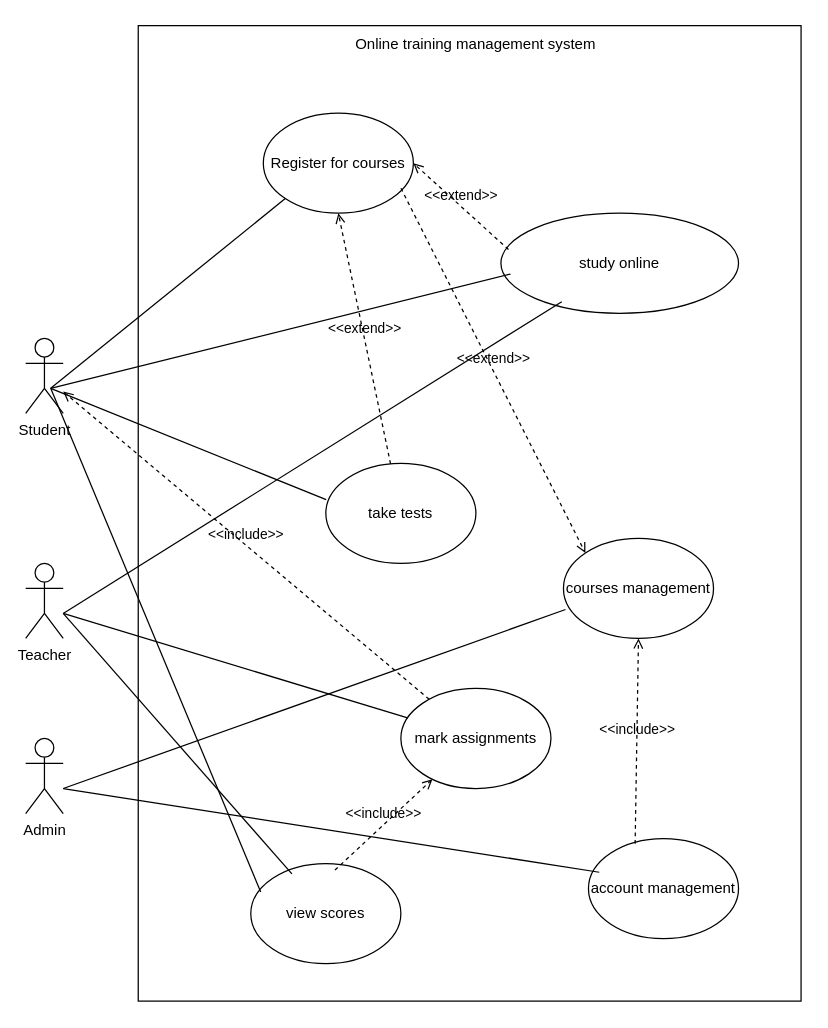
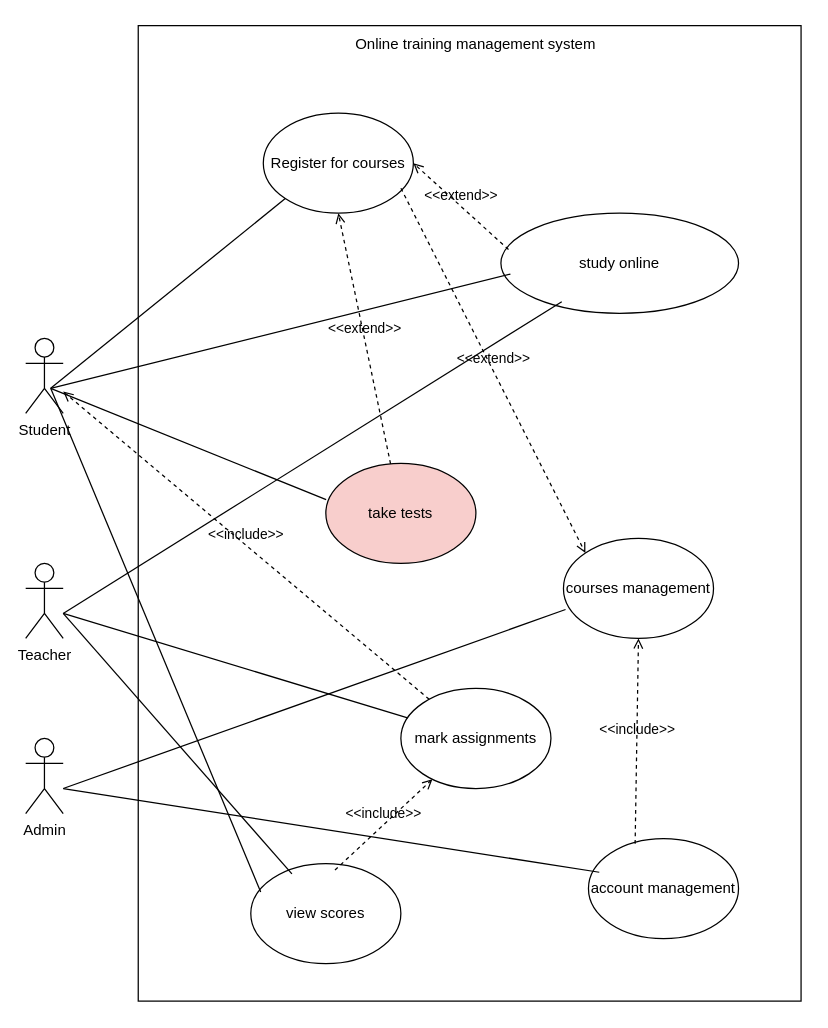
node "take tests": fillcolor #ffffff -> #f8cecc
